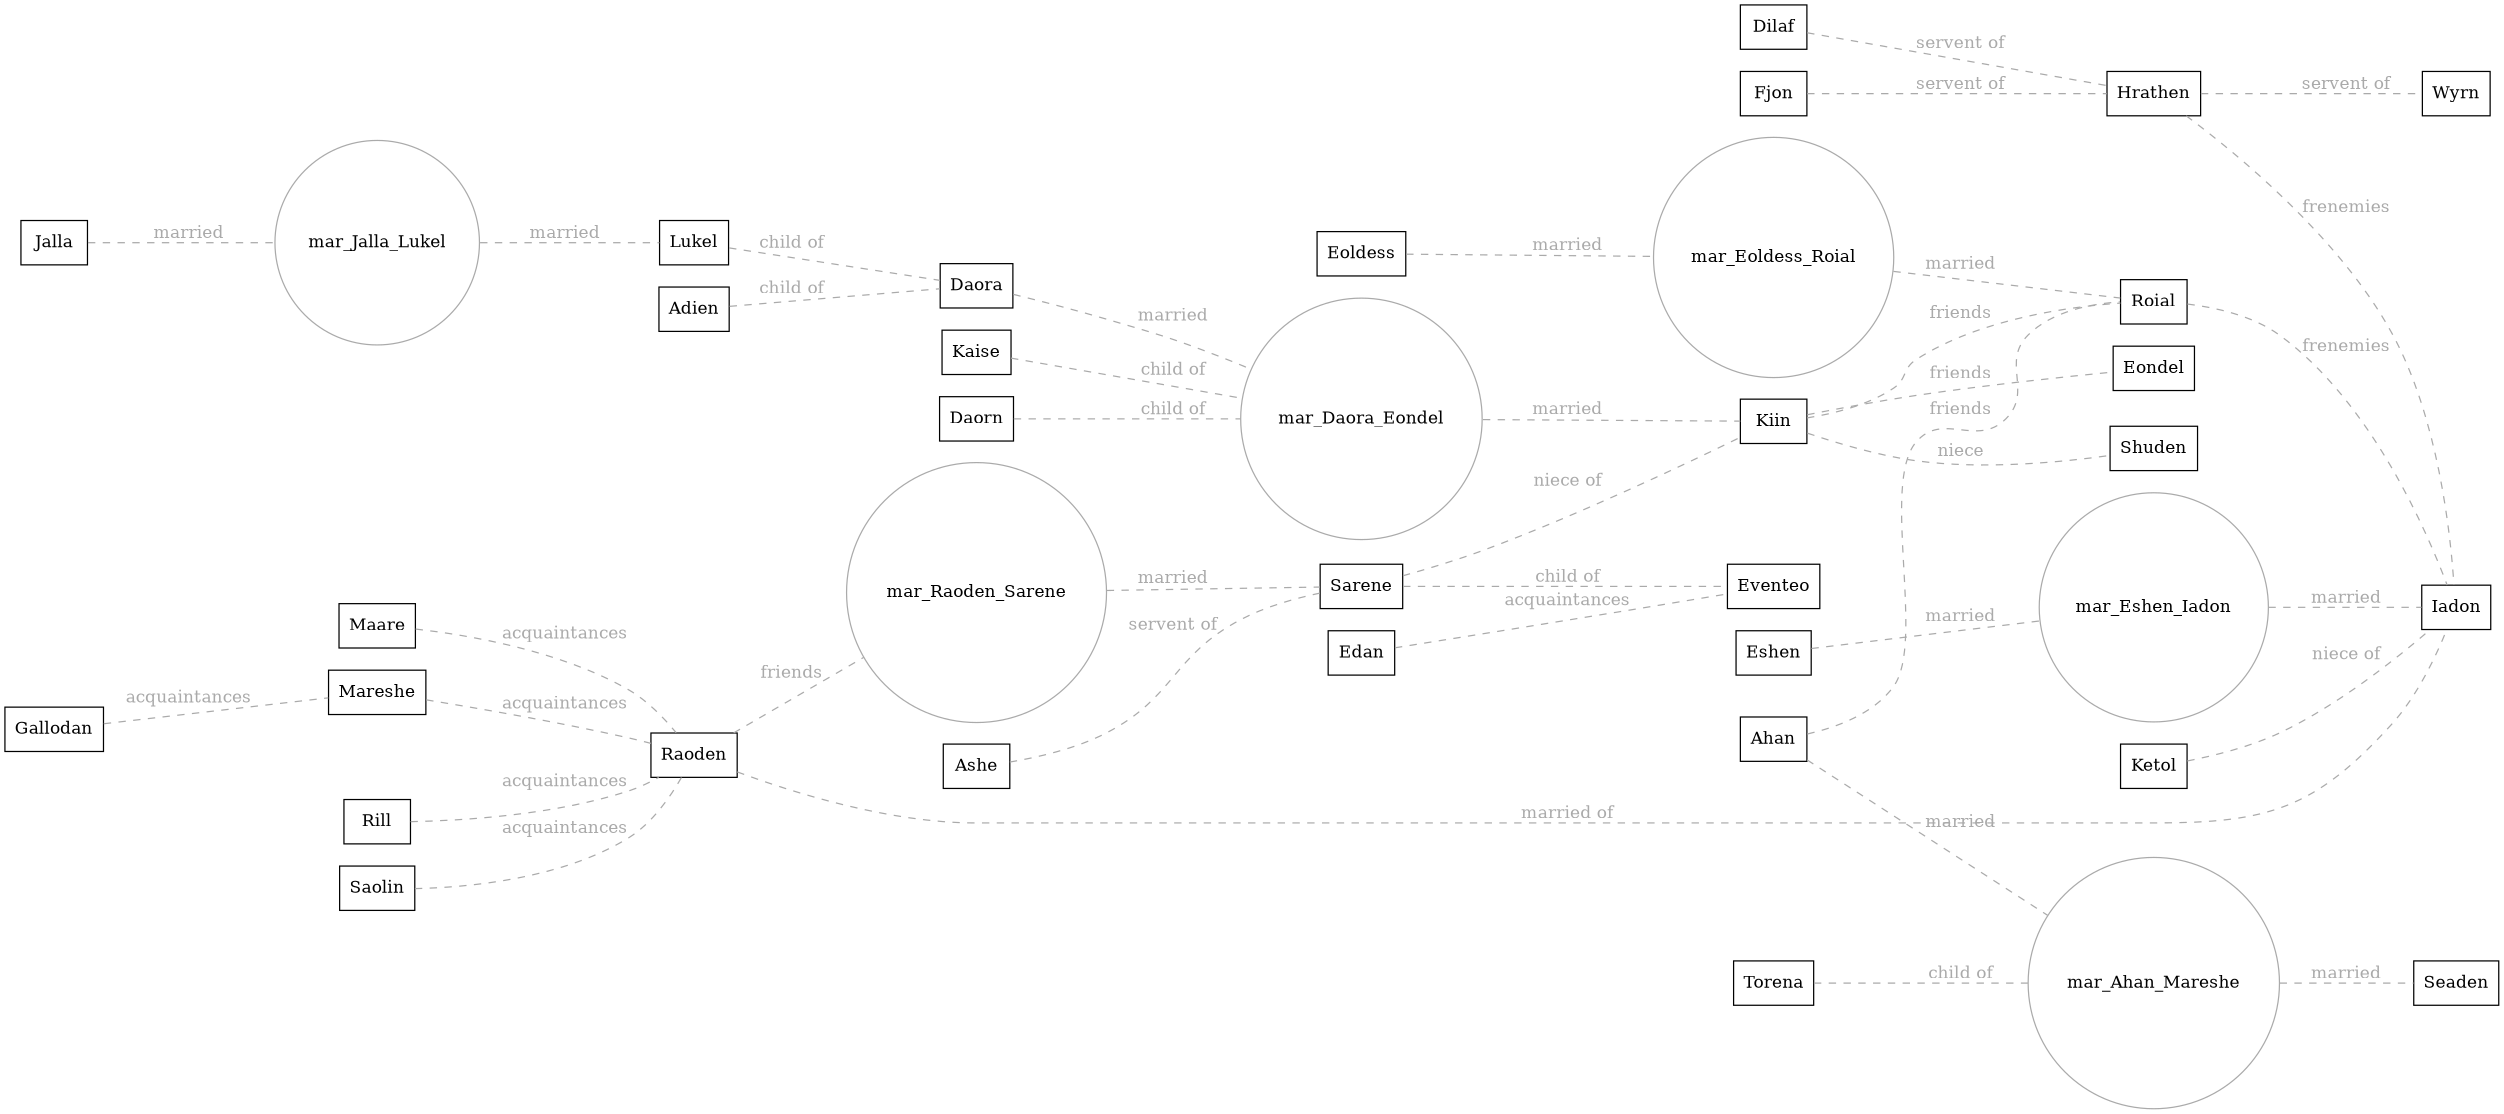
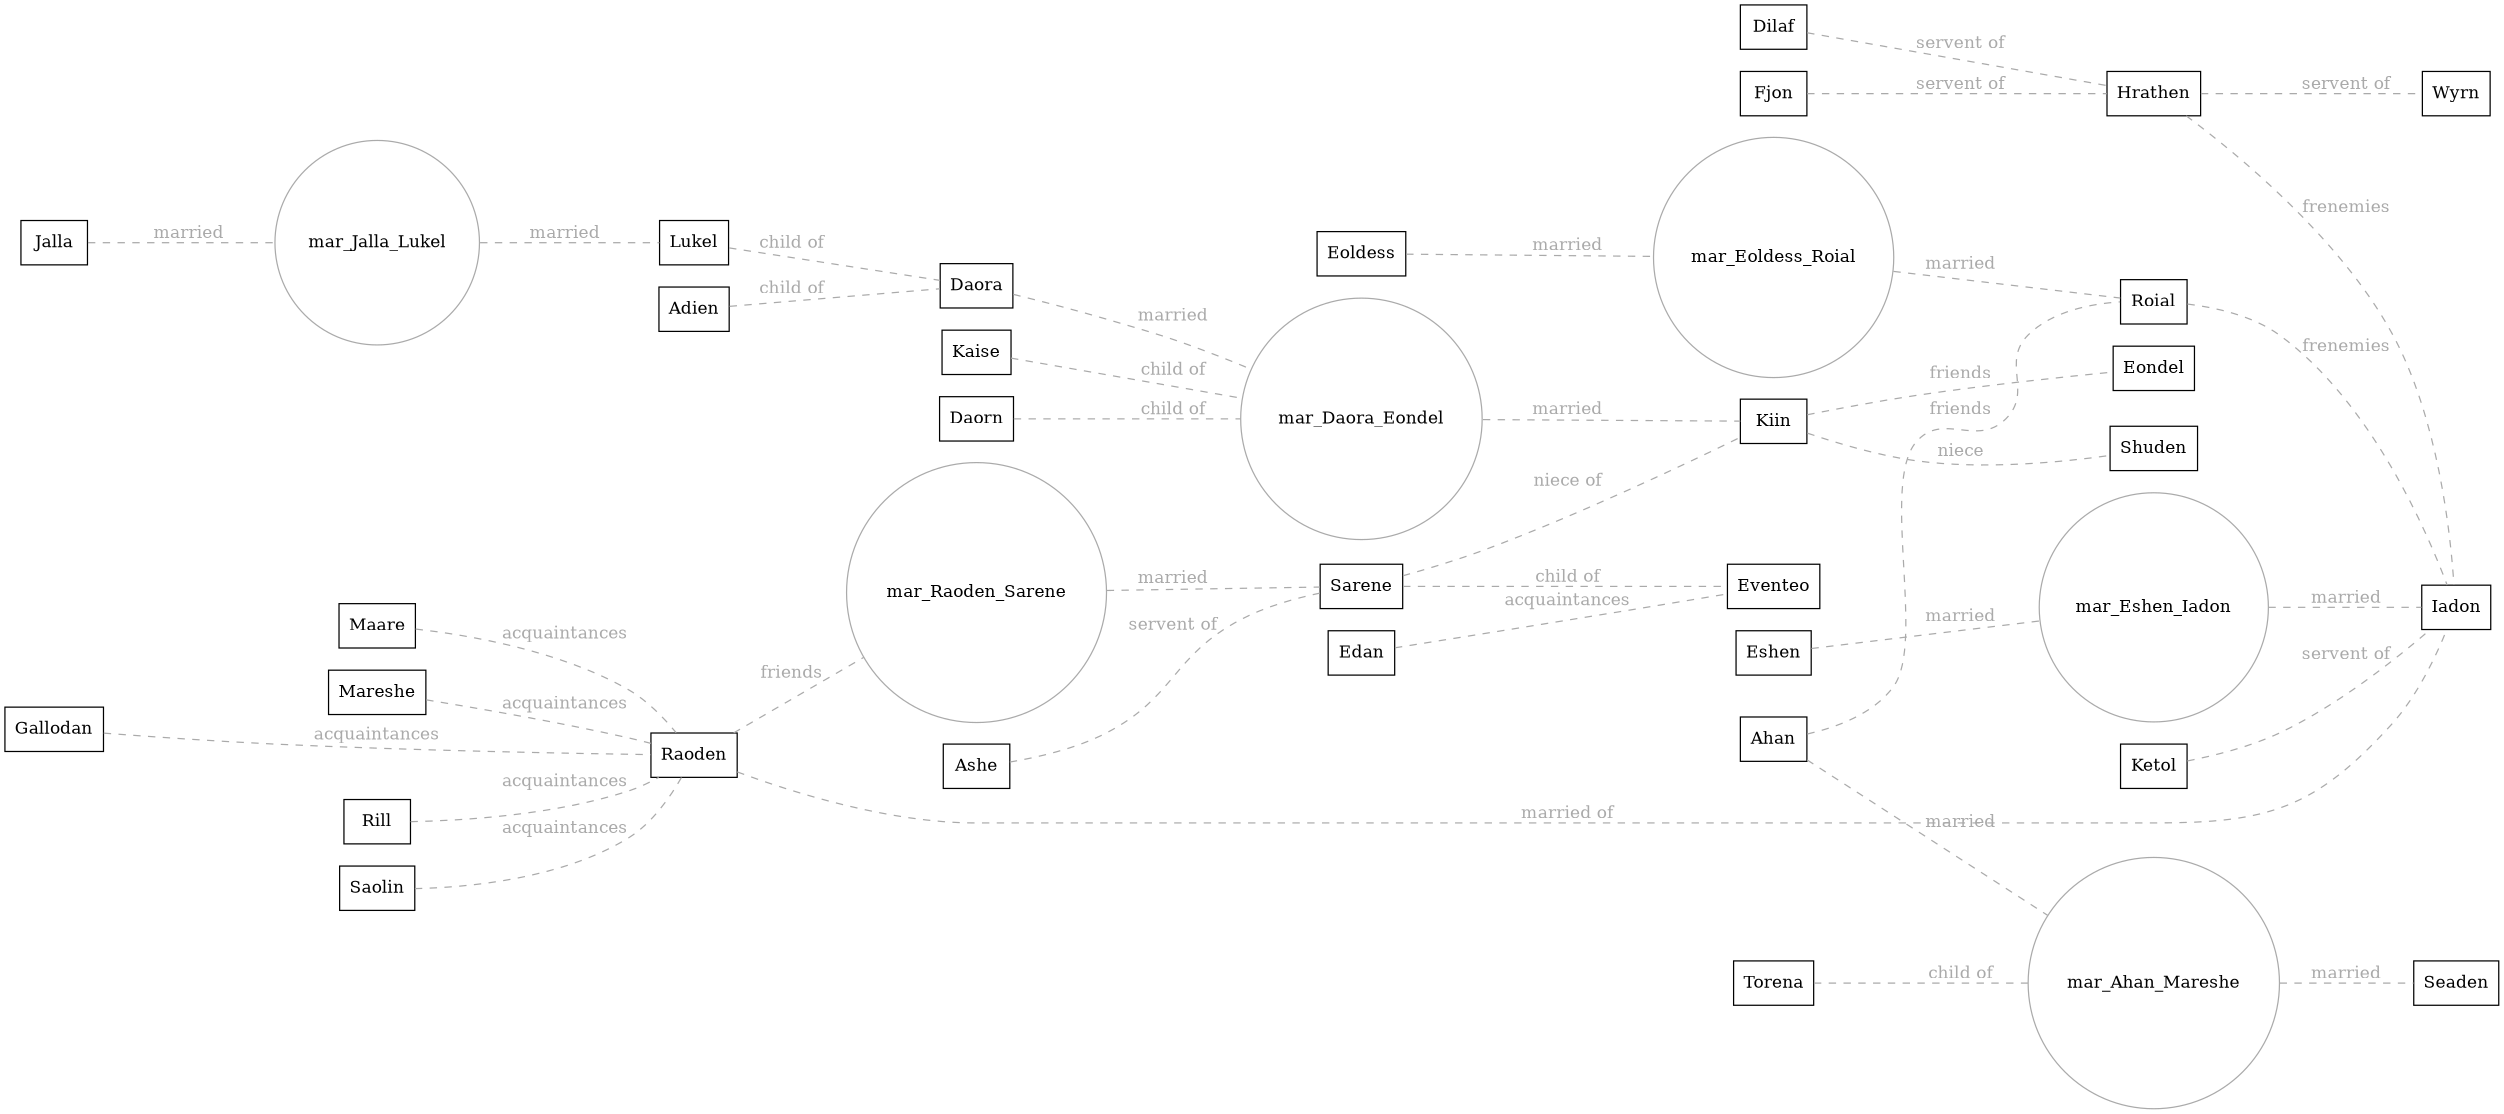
edge "Roial" -- "Kiin": removed, label "friends"
edge "Iadon" -- "Ketol": label "niece of" -> "servent of"
edge "Mareshe" -- "Gallodan": now "Raoden" -- "Gallodan"
